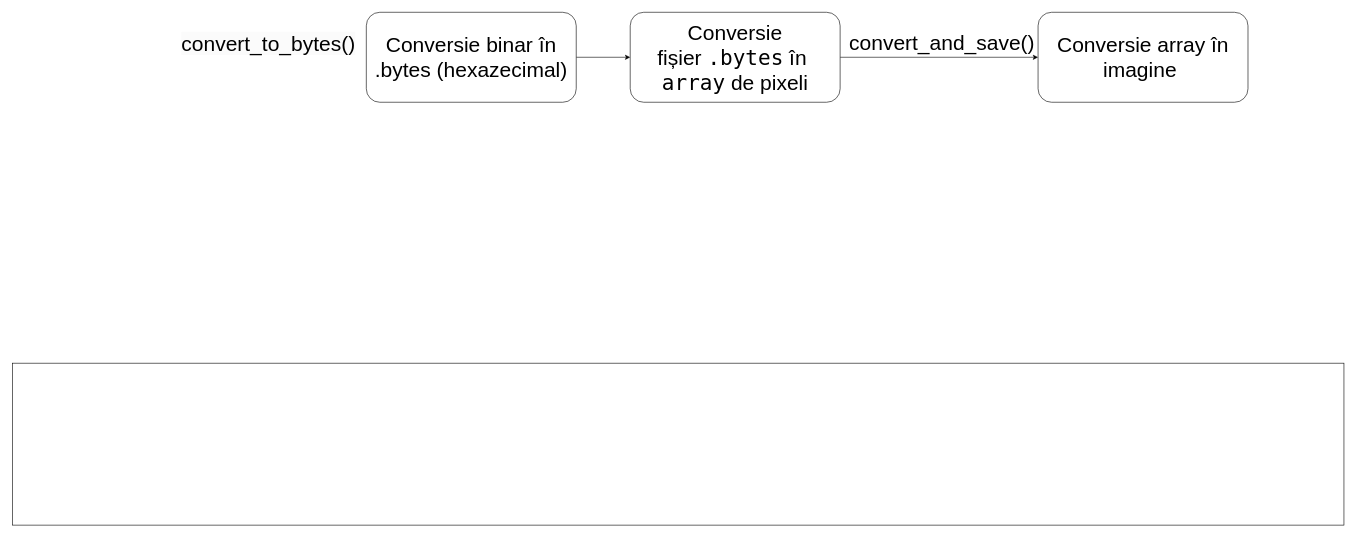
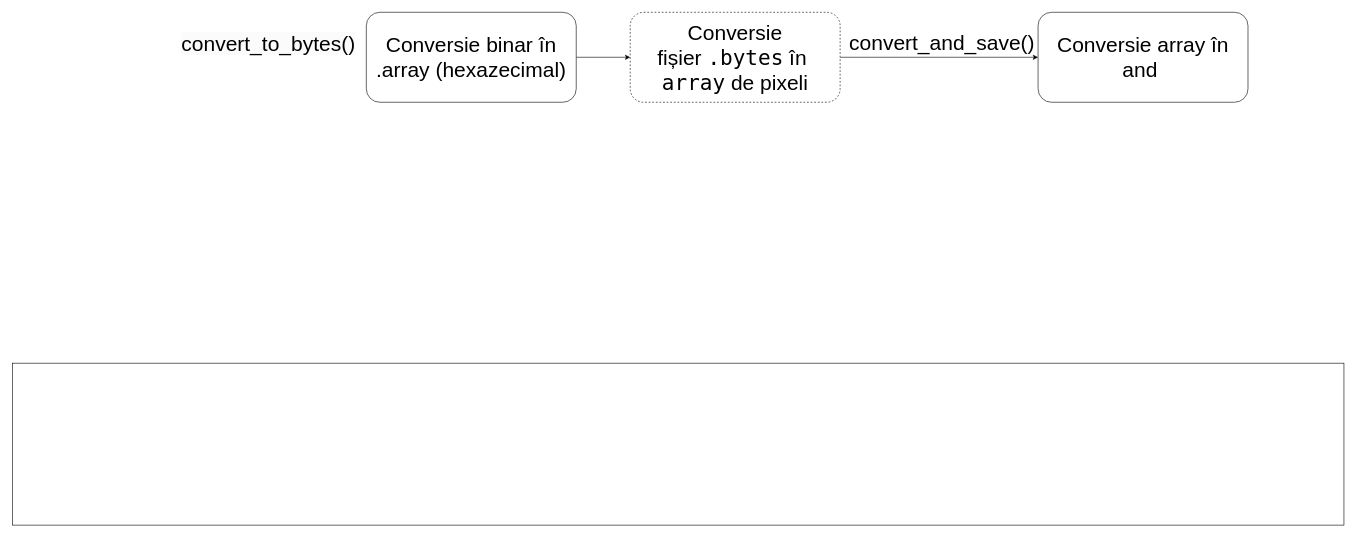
node "Conversie binar în .bytes (hexazecimal)": label "Conversie binar în .bytes (hexazecimal)" -> "Conversie binar în .array (hexazecimal)"
node "Conversie fișier .bytes în array de pixeli": style solid -> dashed
node "Conversie array în imagine": label "Conversie array în imagine" -> "Conversie array în and"
